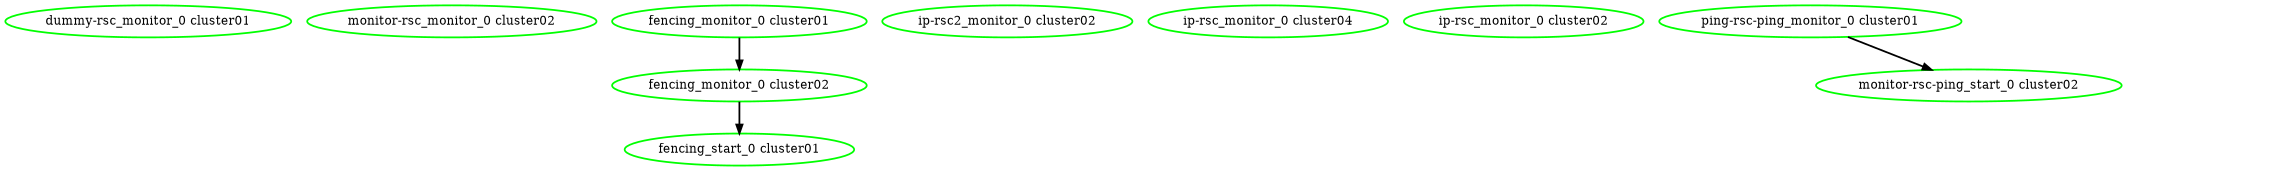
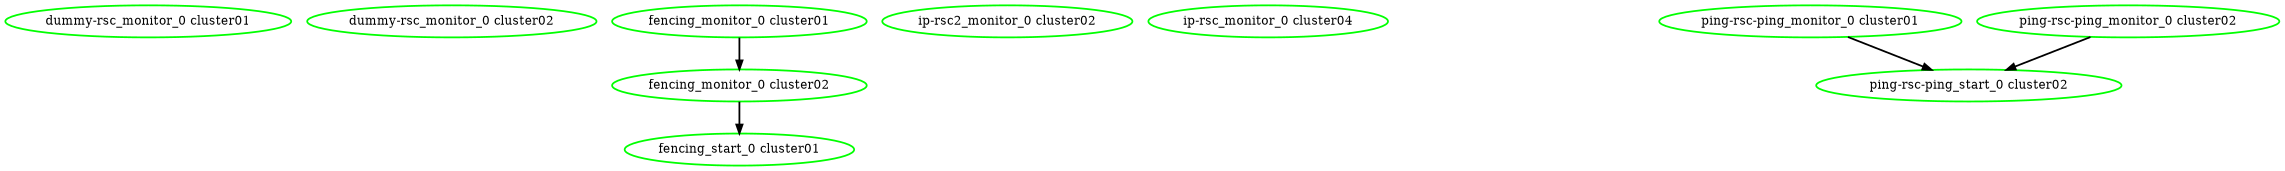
node "monitor-rsc_monitor_0 cluster02": label "monitor-rsc_monitor_0 cluster02" -> "dummy-rsc_monitor_0 cluster02"
node "ip-rsc_monitor_0 cluster02": removed
node "ping-rsc-ping_monitor_0 cluster02": added
node "monitor-rsc-ping_start_0 cluster02": label "monitor-rsc-ping_start_0 cluster02" -> "ping-rsc-ping_start_0 cluster02"
